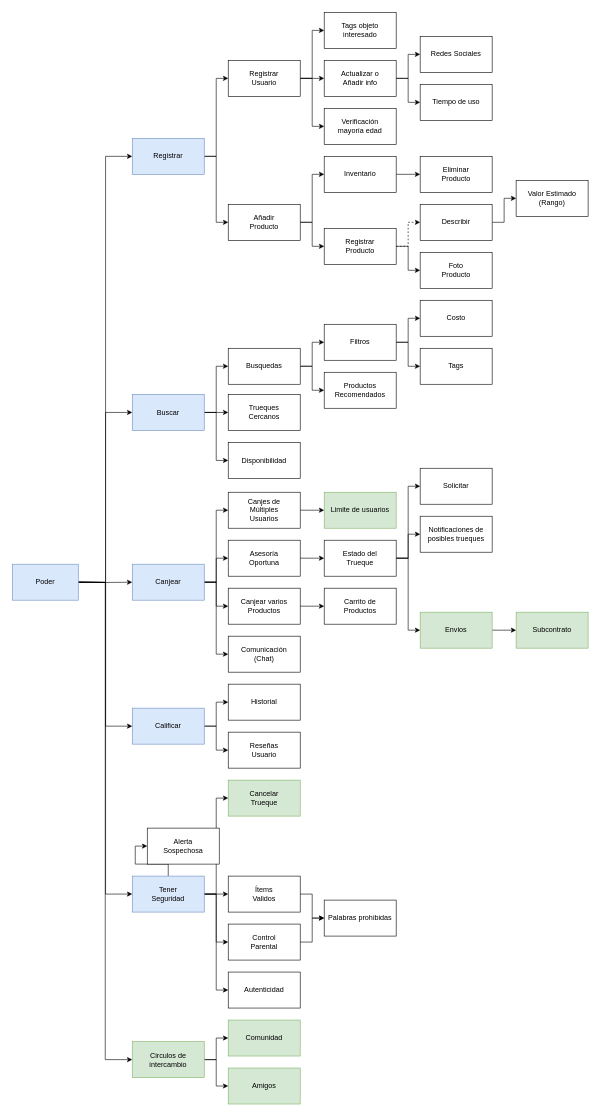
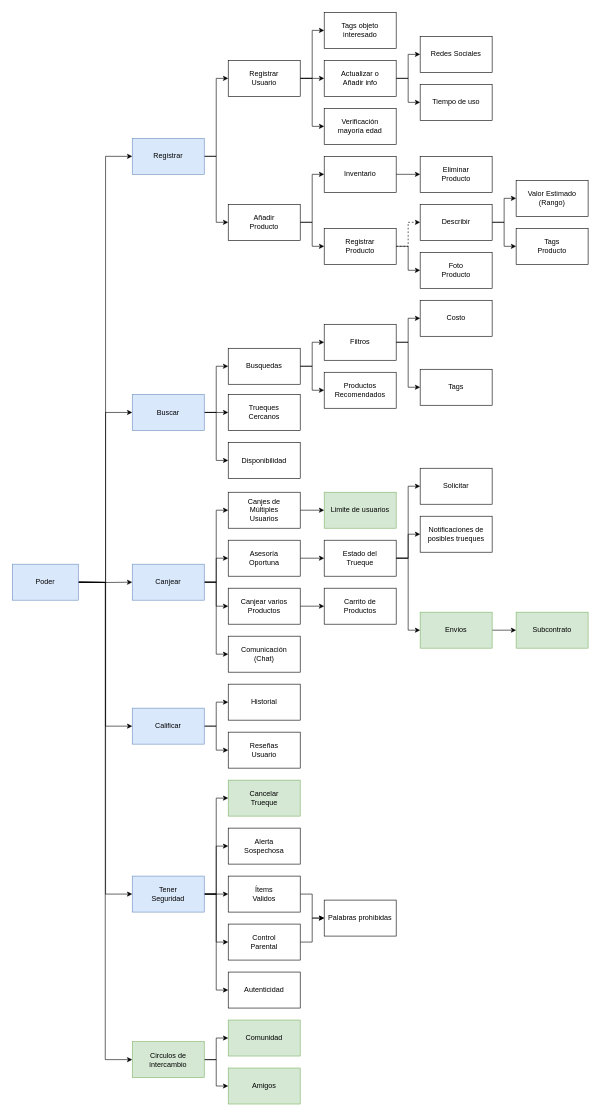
edge "Describir" -> "Tags Producto": added
node "Tags Producto": added
node "Tags": moved (456, 366) -> (456, 387)
node "Alerta Sospechosa": moved (183, 846) -> (264, 846)
